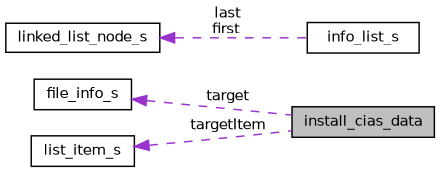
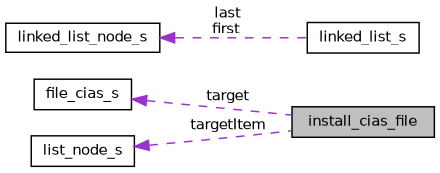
node "info_list_s": label "info_list_s" -> "linked_list_s"
node "file_info_s": label "file_info_s" -> "file_cias_s"
node "install_cias_data": label "install_cias_data" -> "install_cias_file"
node "list_item_s": label "list_item_s" -> "list_node_s"
